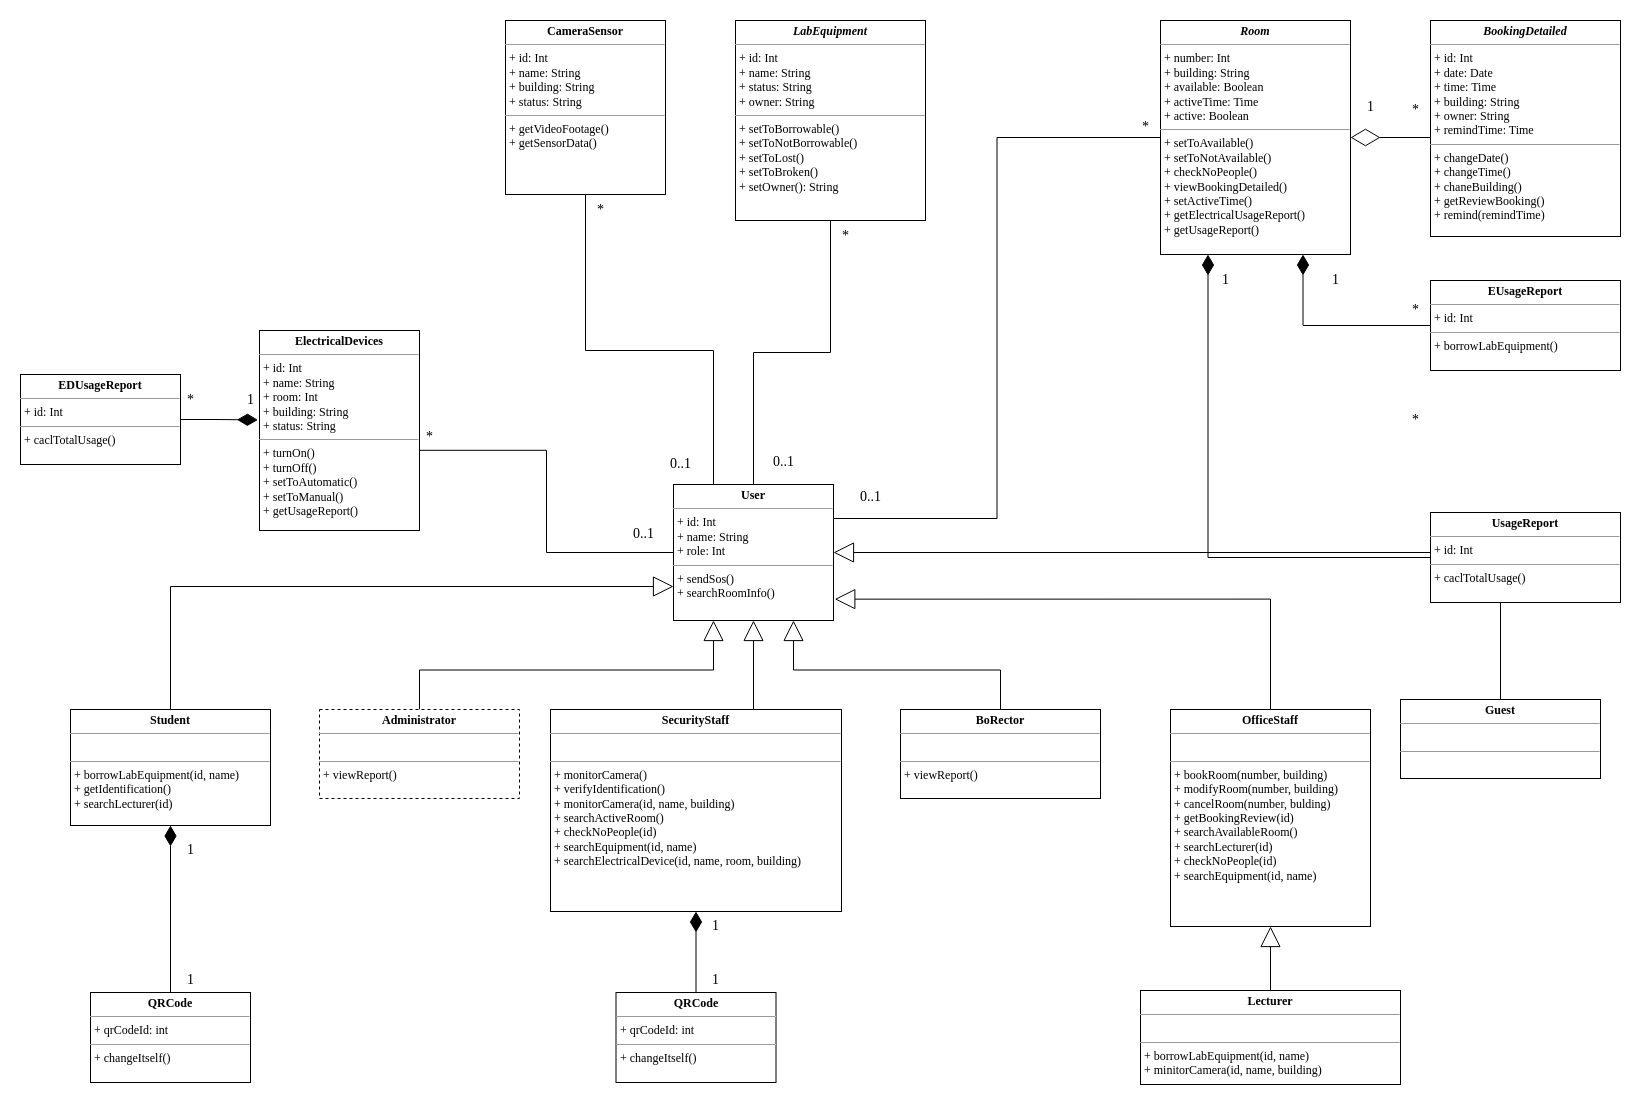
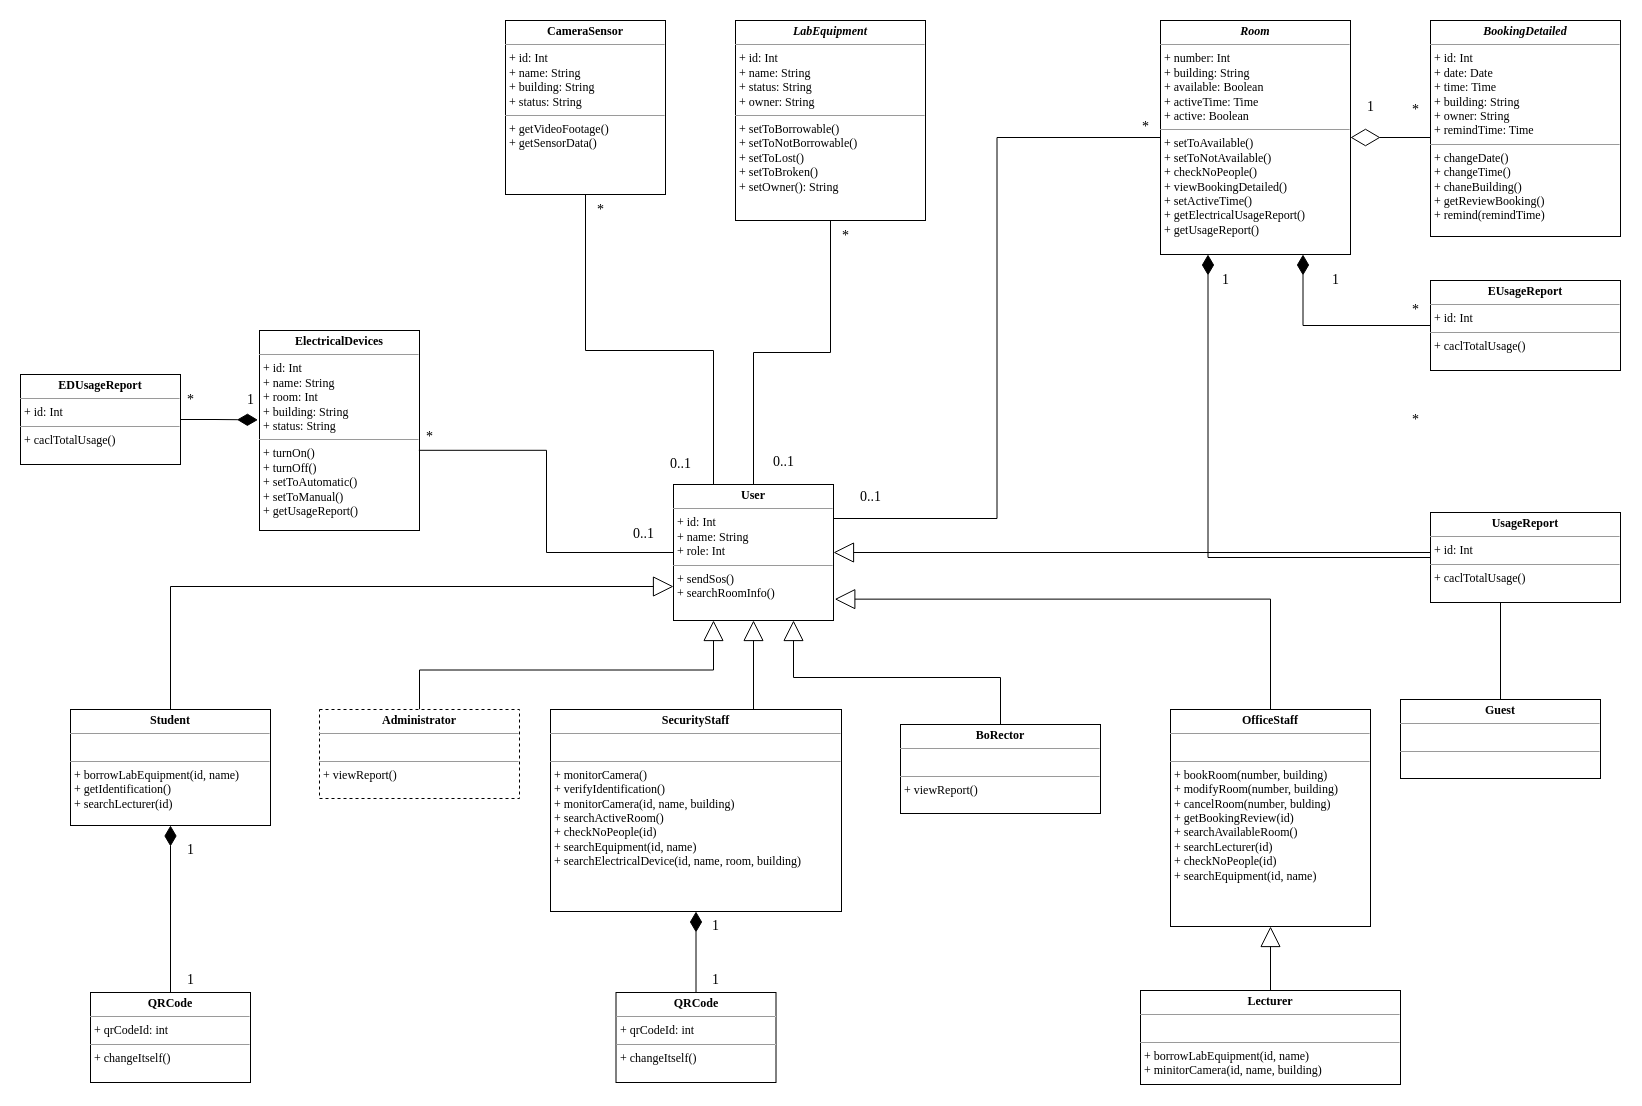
node "EUsageReport + id: Int + borrowLabEquipment()": label "EUsageReport + id: Int + borrowLabEquipment()" -> "EUsageReport + id: Int + caclTotalUsage()"
node "BoRector + viewReport()": moved (1001, 754) -> (1001, 769)
